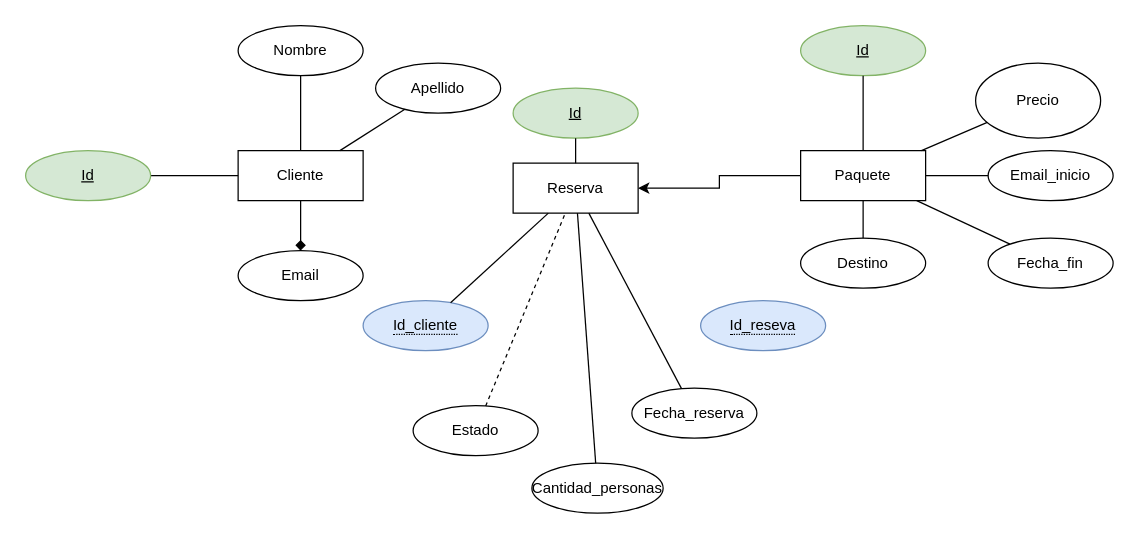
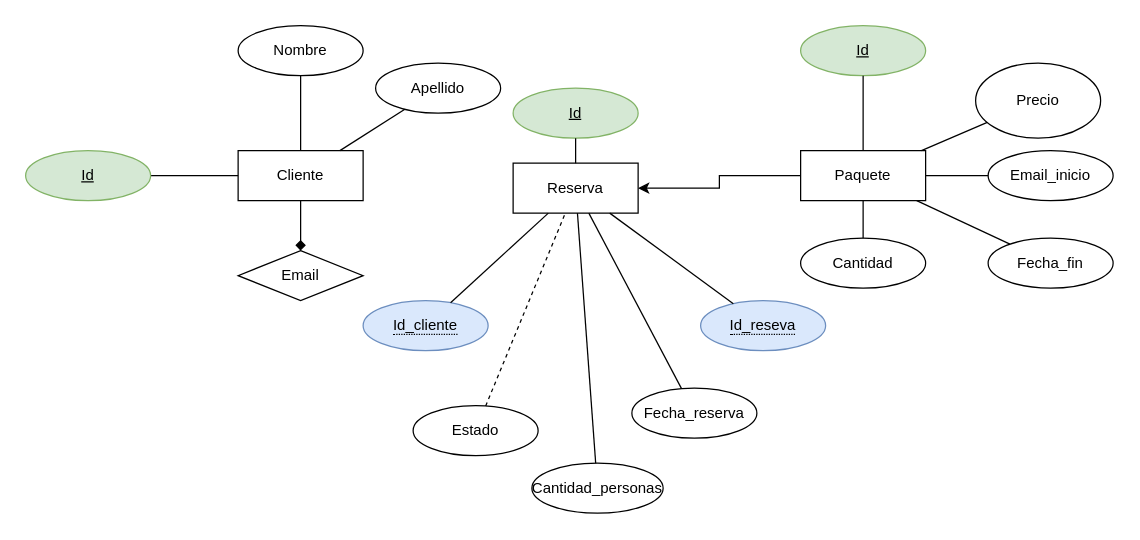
edge "Reserva" -- "Id_reseva": added
node "Destino": label "Destino" -> "Cantidad"
node "Email": shape ellipse -> diamond
